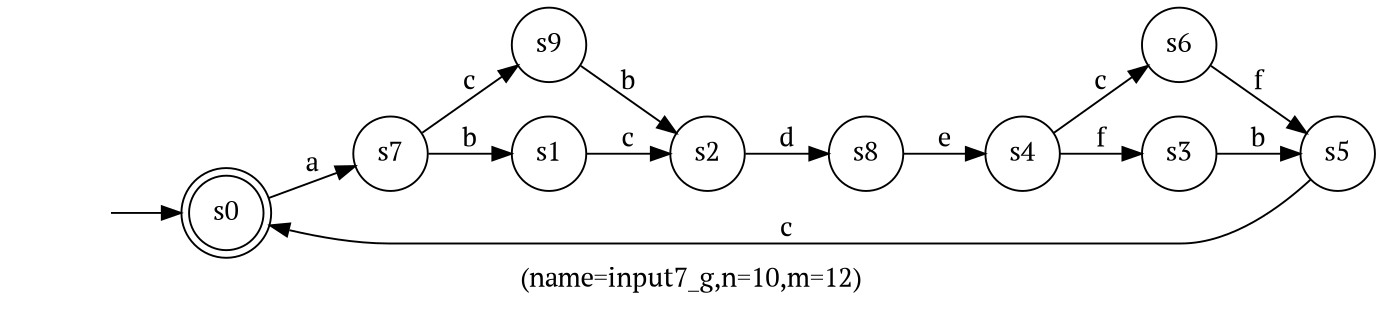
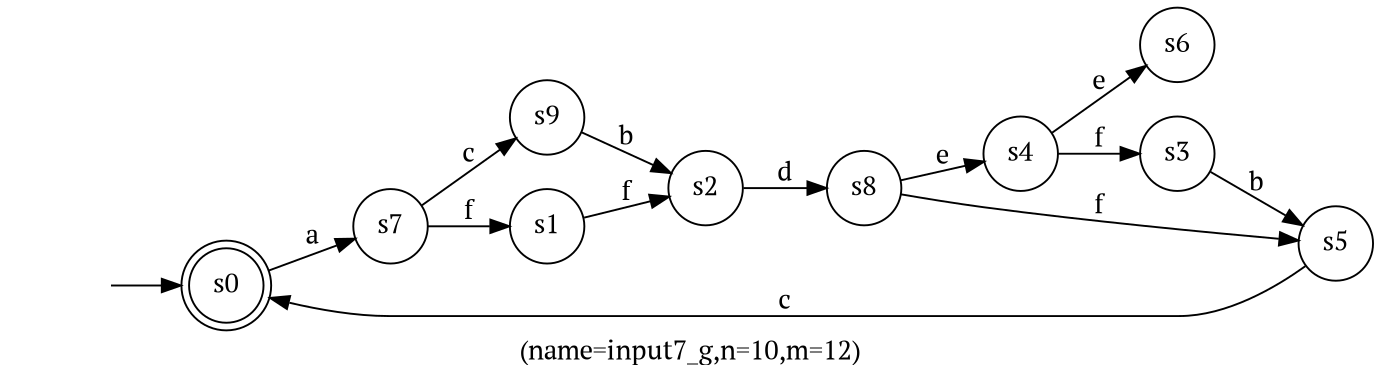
edge "s4" -> "s6": label "c" -> "e"
edge "s6" -> "s5": now "s8" -> "s5"
edge "s7" -> "s1": label "b" -> "f"
edge "s1" -> "s2": label "c" -> "f"
